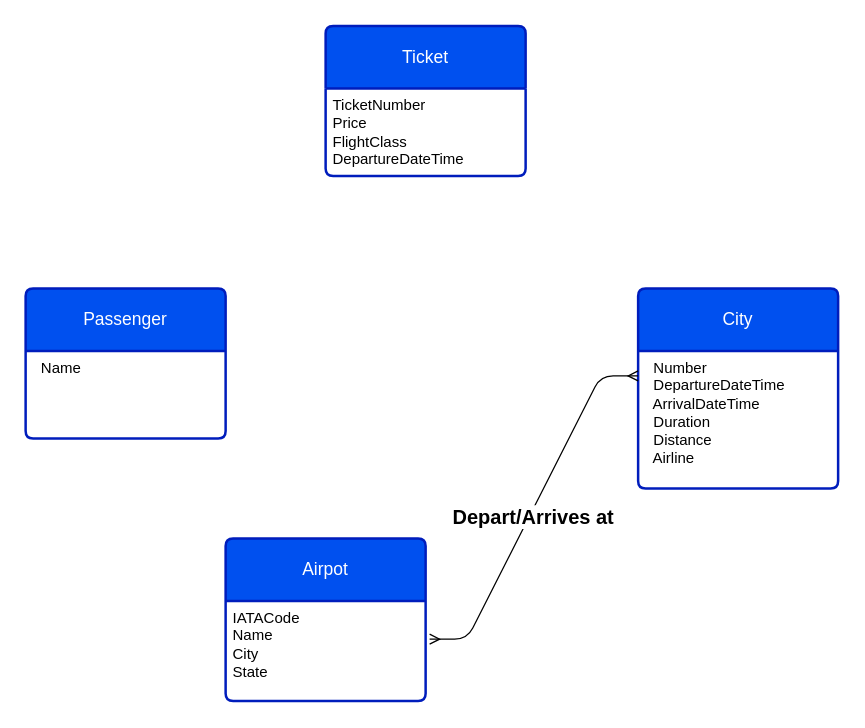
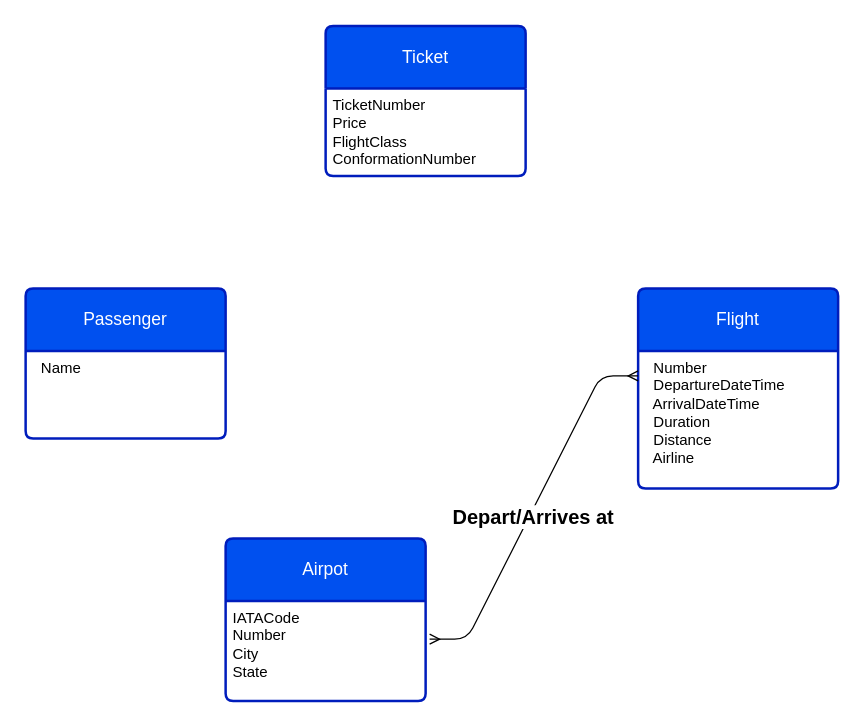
node "TicketNumber Price FlightClass DepartureDateTime": label "TicketNumber Price FlightClass DepartureDateTime" -> "TicketNumber Price FlightClass ConformationNumber"
node "City": label "City" -> "Flight"
node "IATACode Name City State": label "IATACode Name City State" -> "IATACode Number City State"
